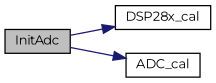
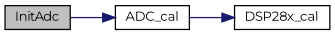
edge "InitAdc" -> "DSP28x_cal": now "ADC_cal" -> "DSP28x_cal"
